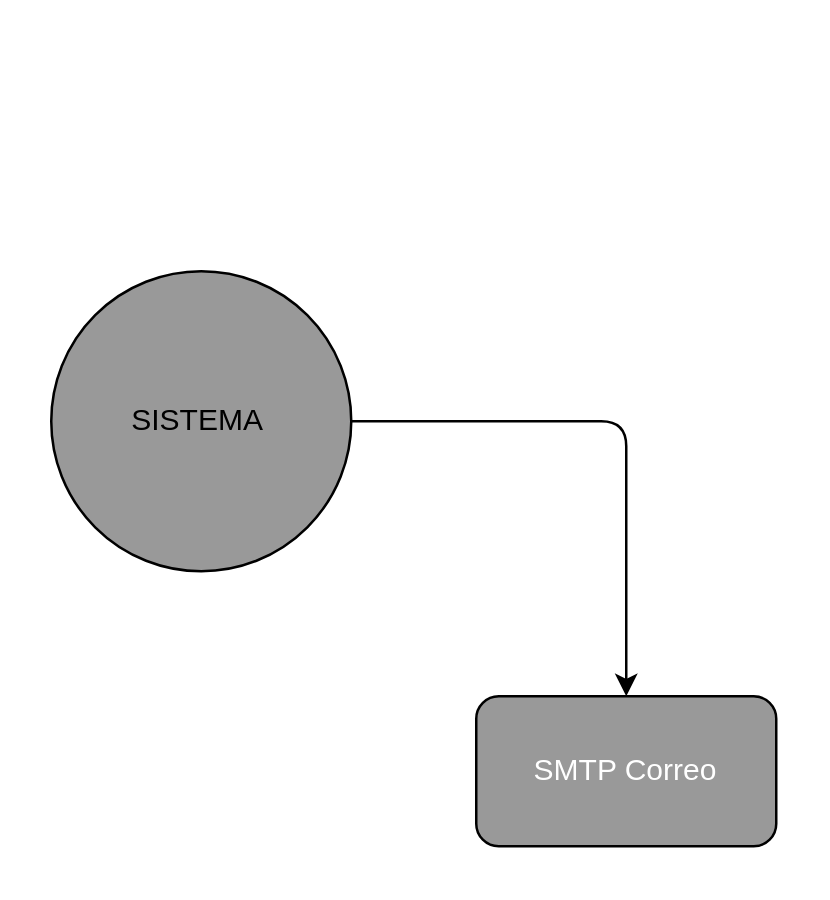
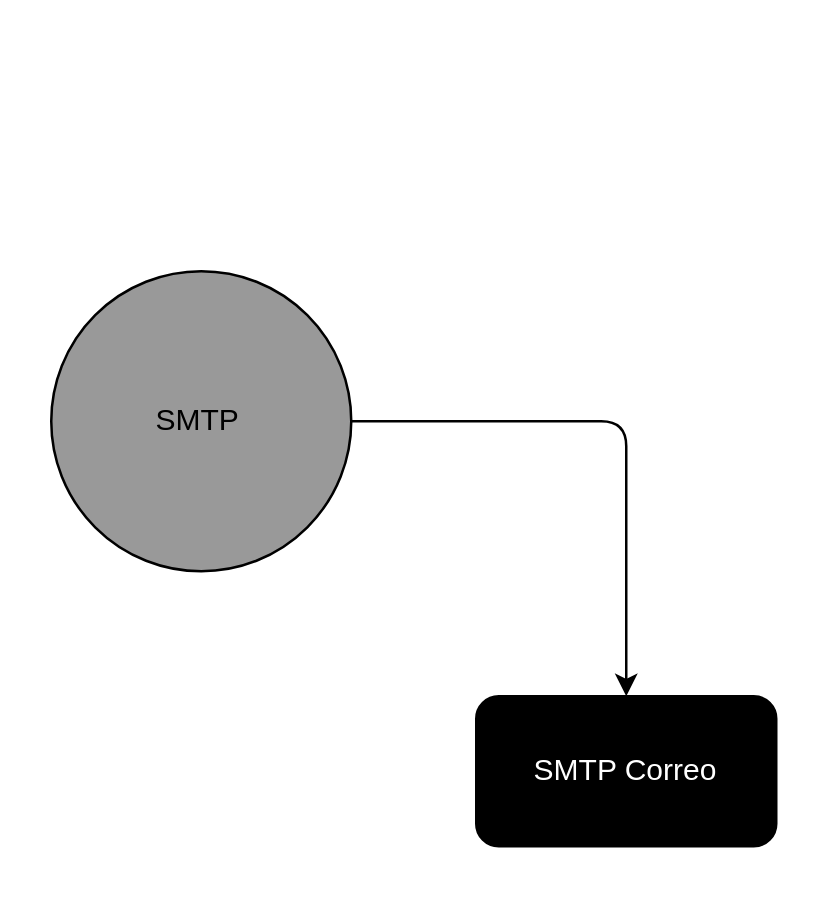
node "SISTEMA": label "SISTEMA" -> "SMTP"
node "SMTP Correo": fillcolor #999999 -> #000000
